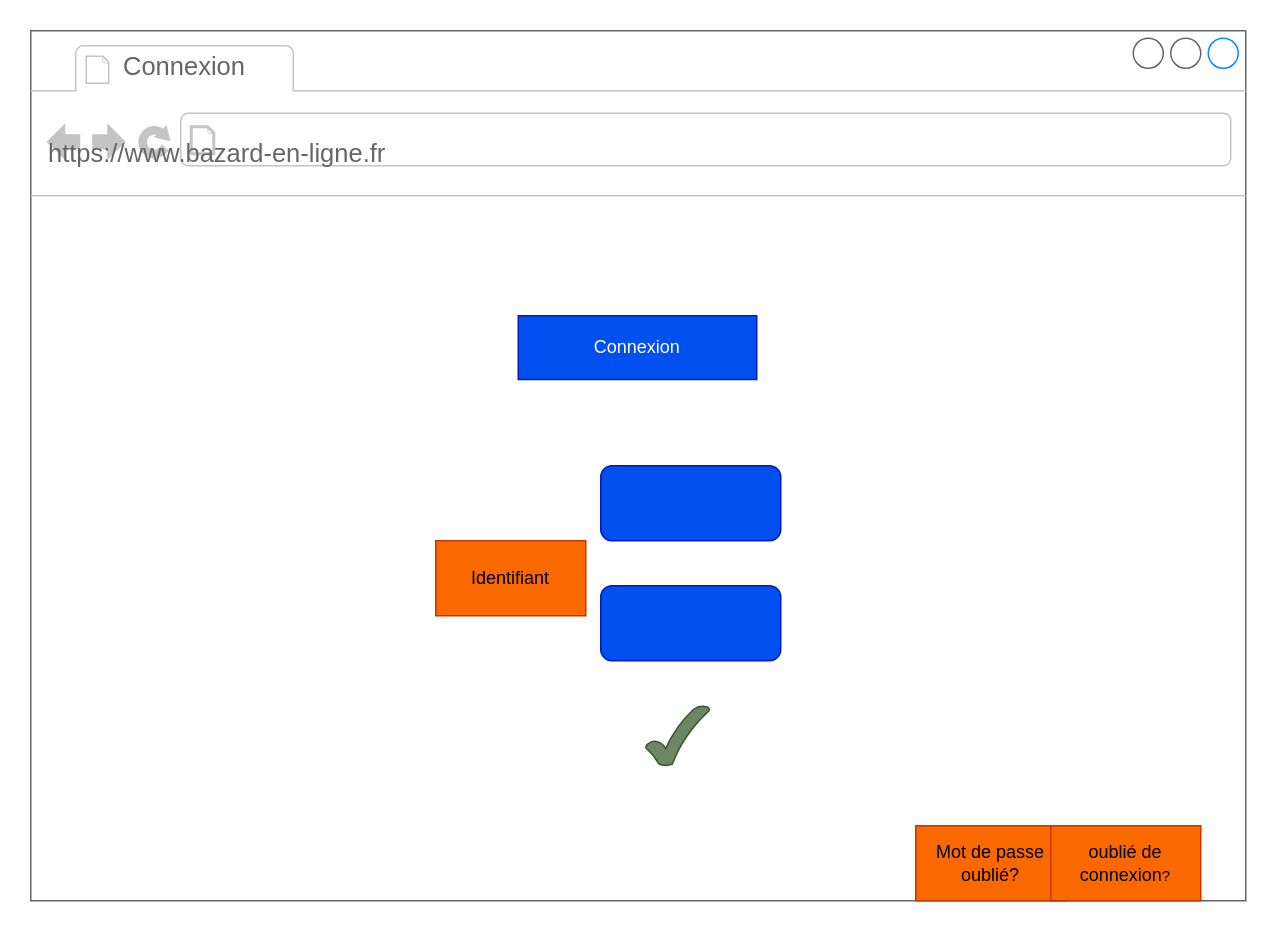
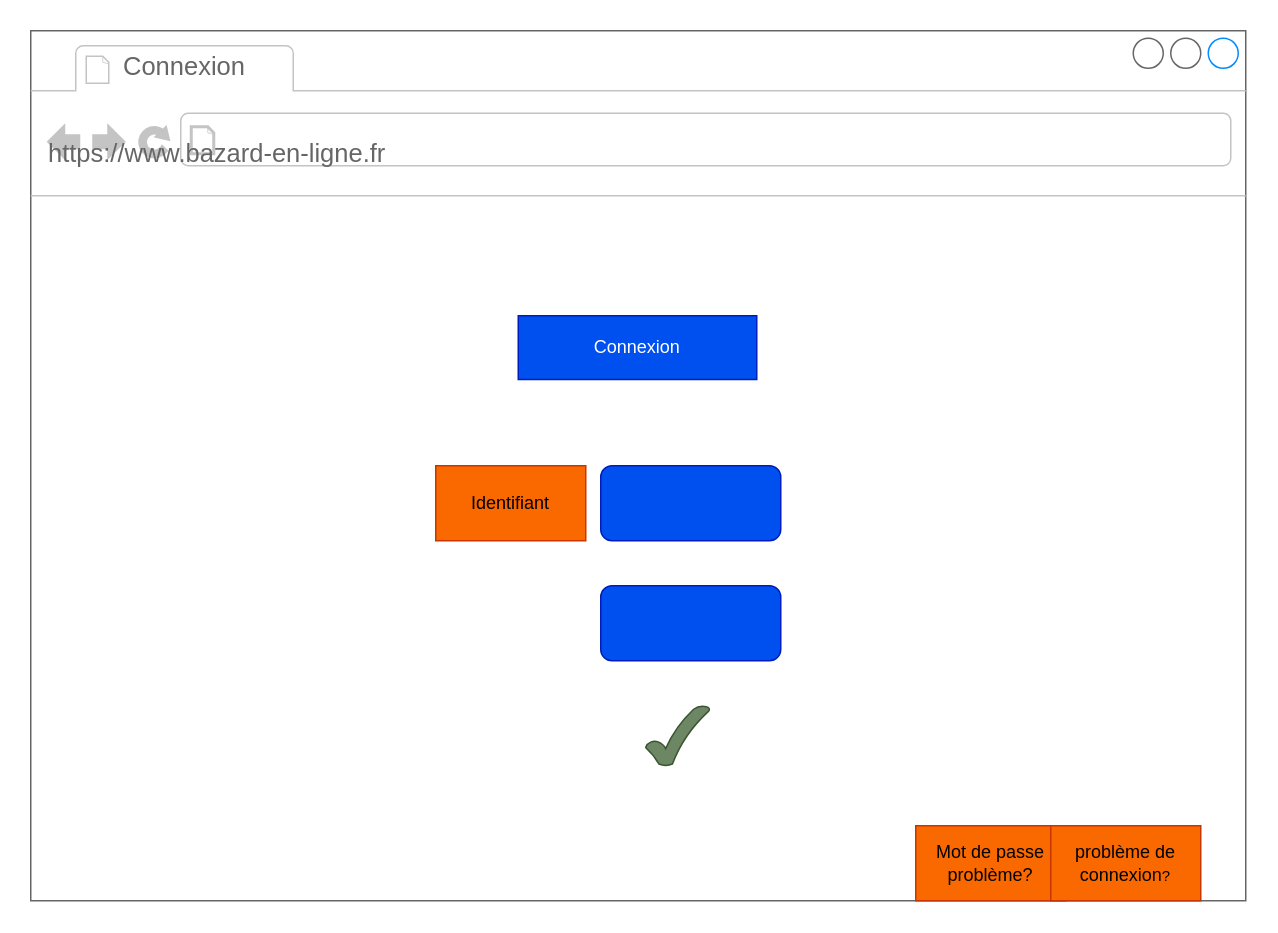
node "Identifiant": moved (511, 578) -> (511, 503)
node "Mot de passe oublié?": label "Mot de passe oublié?" -> "Mot de passe problème?"
node "oublié de connexion?": label "oublié de connexion?" -> "problème de connexion?"
